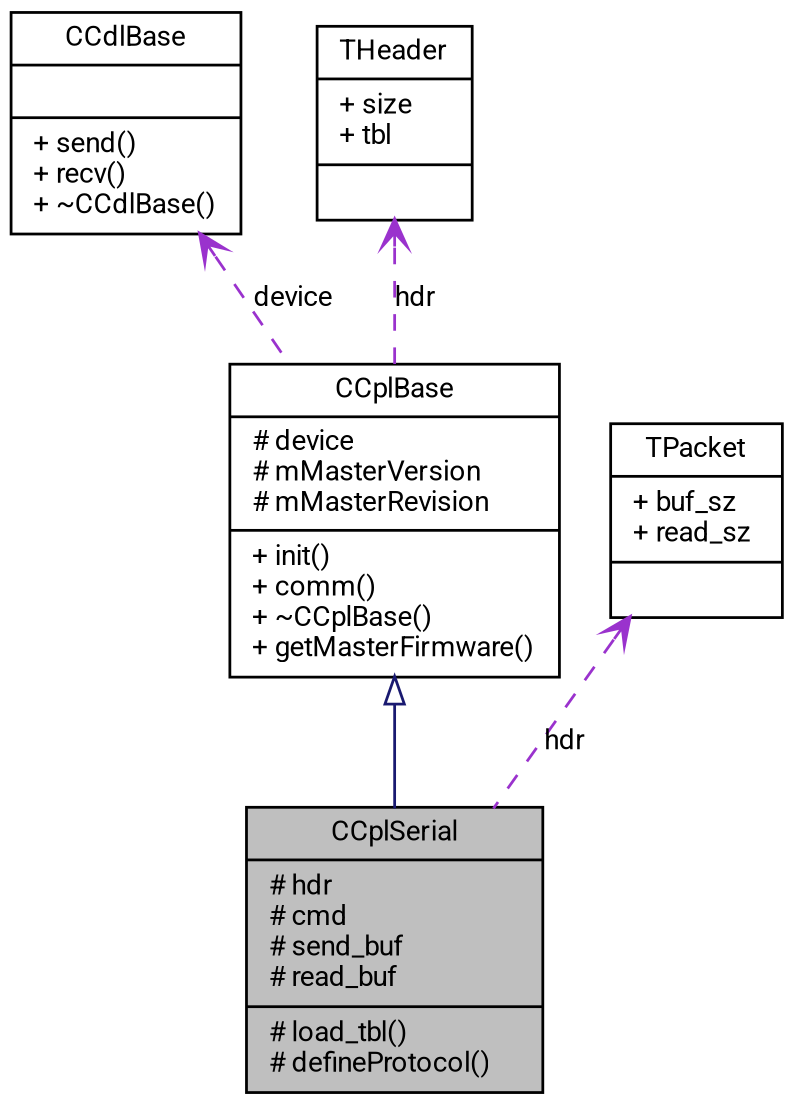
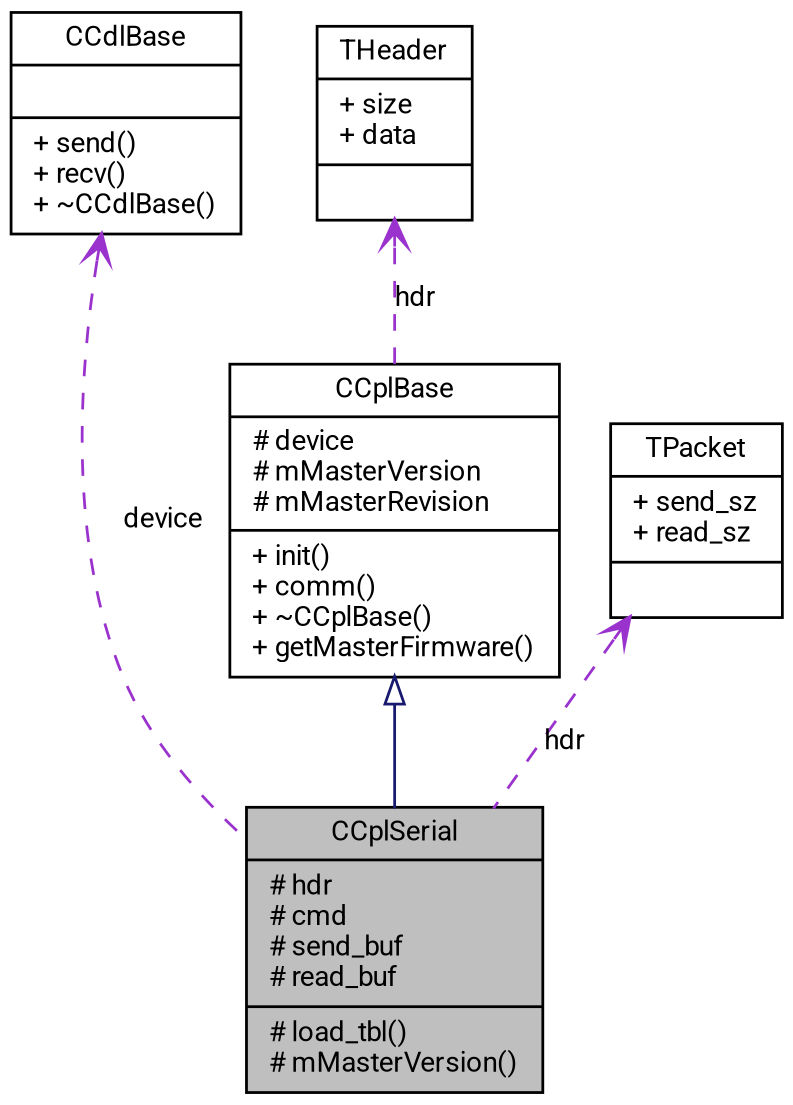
node "THeader": text "+ tbl" -> "+ data"
edge "CCplBase" -> "CCdlBase": now "CCplSerial" -> "CCdlBase"
node "TPacket": text "+ buf_sz" -> "+ send_sz"
node "CCplSerial": text "# defineProtocol()" -> "# mMasterVersion()"
